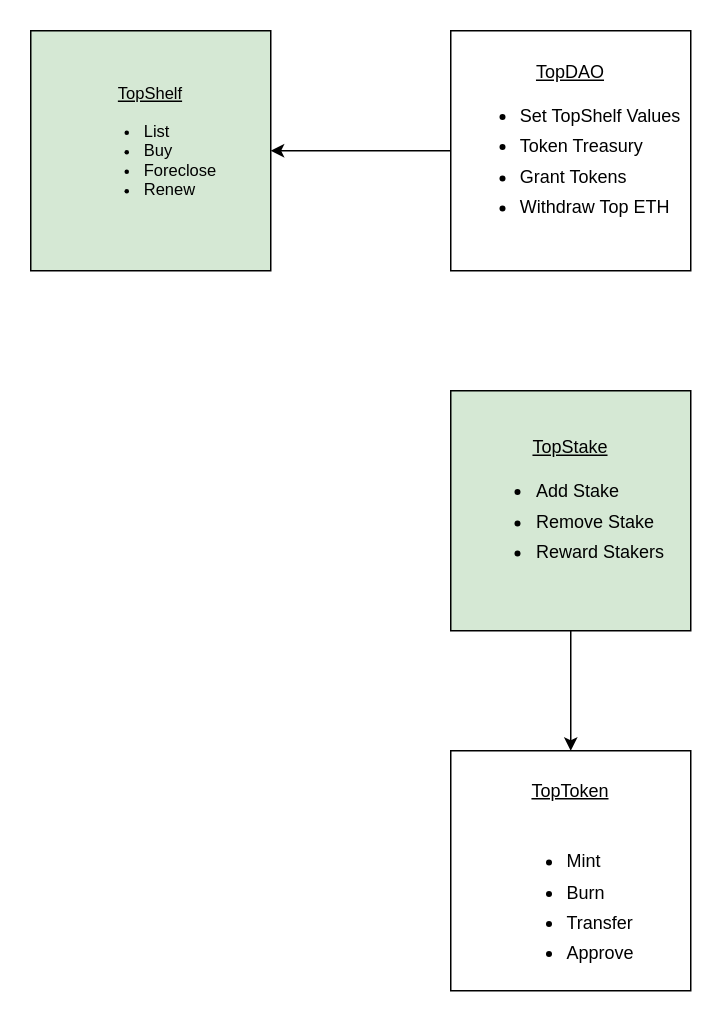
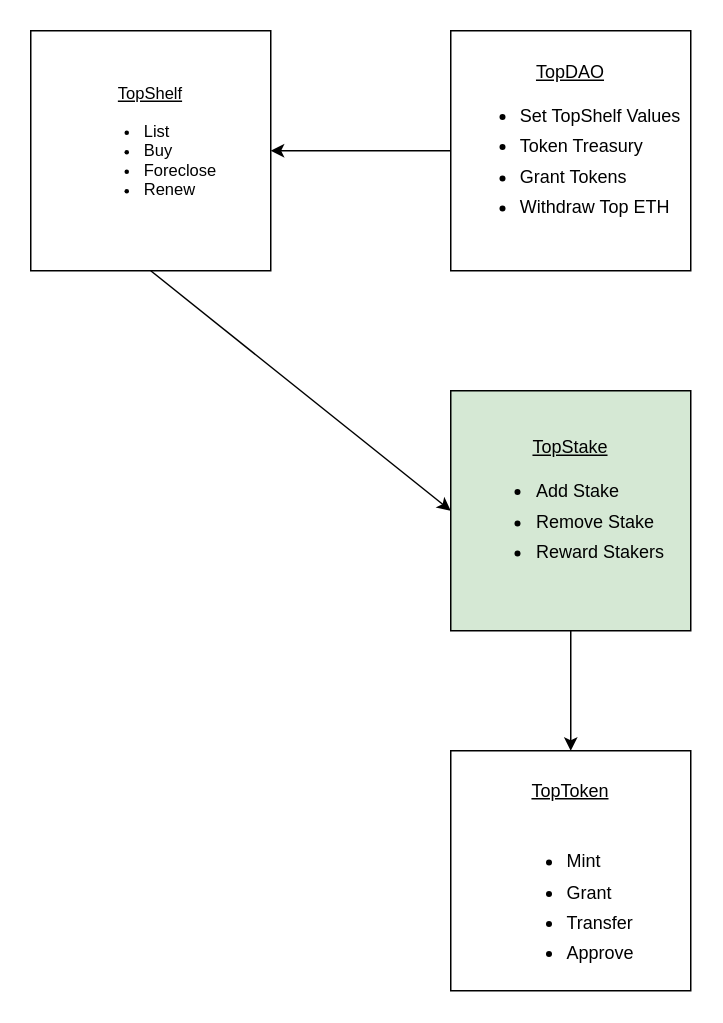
node "TopShelf List Buy Foreclose Renew": fillcolor #d5e8d4 -> #ffffff
edge "TopShelf List Buy Foreclose Renew" -> "TopStake Add Stake Remove Stake Reward Stakers": added
node "TopToken Mint Burn Transfer Approve": label "TopToken Mint Burn Transfer Approve" -> "TopToken Mint Grant Transfer Approve"
